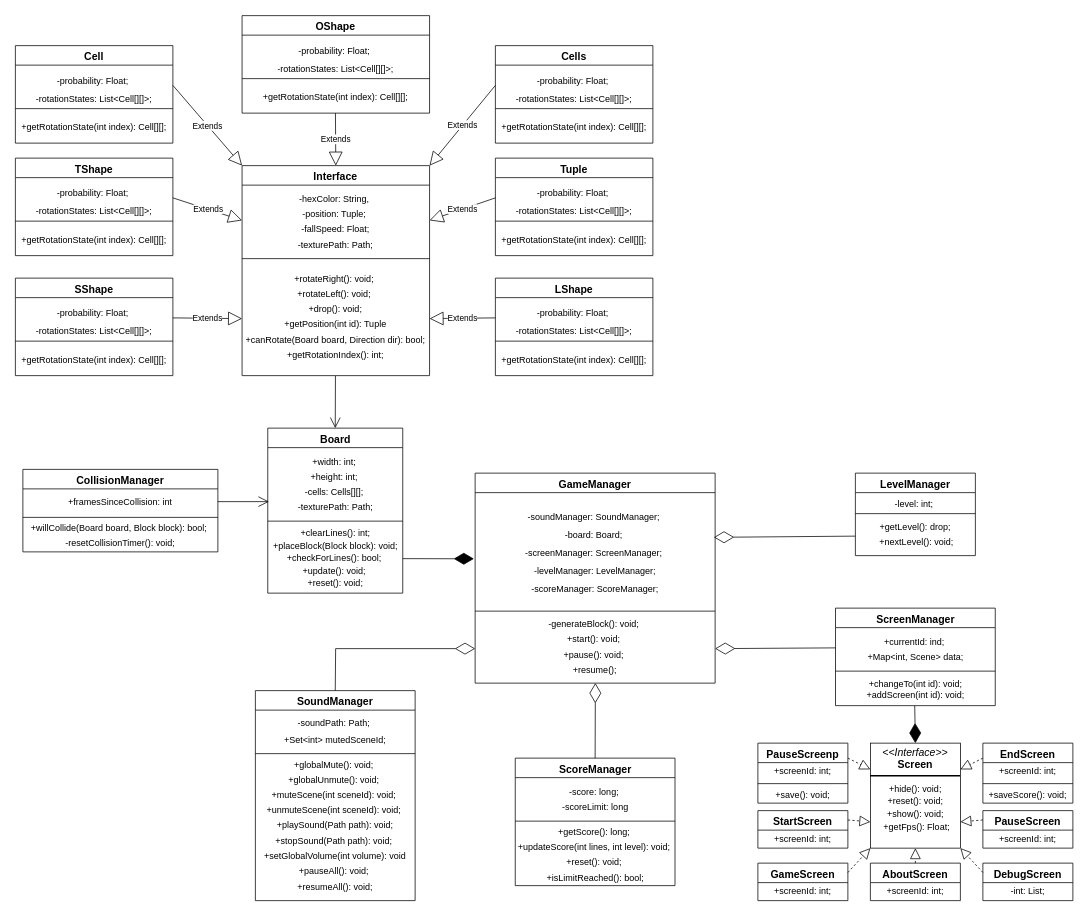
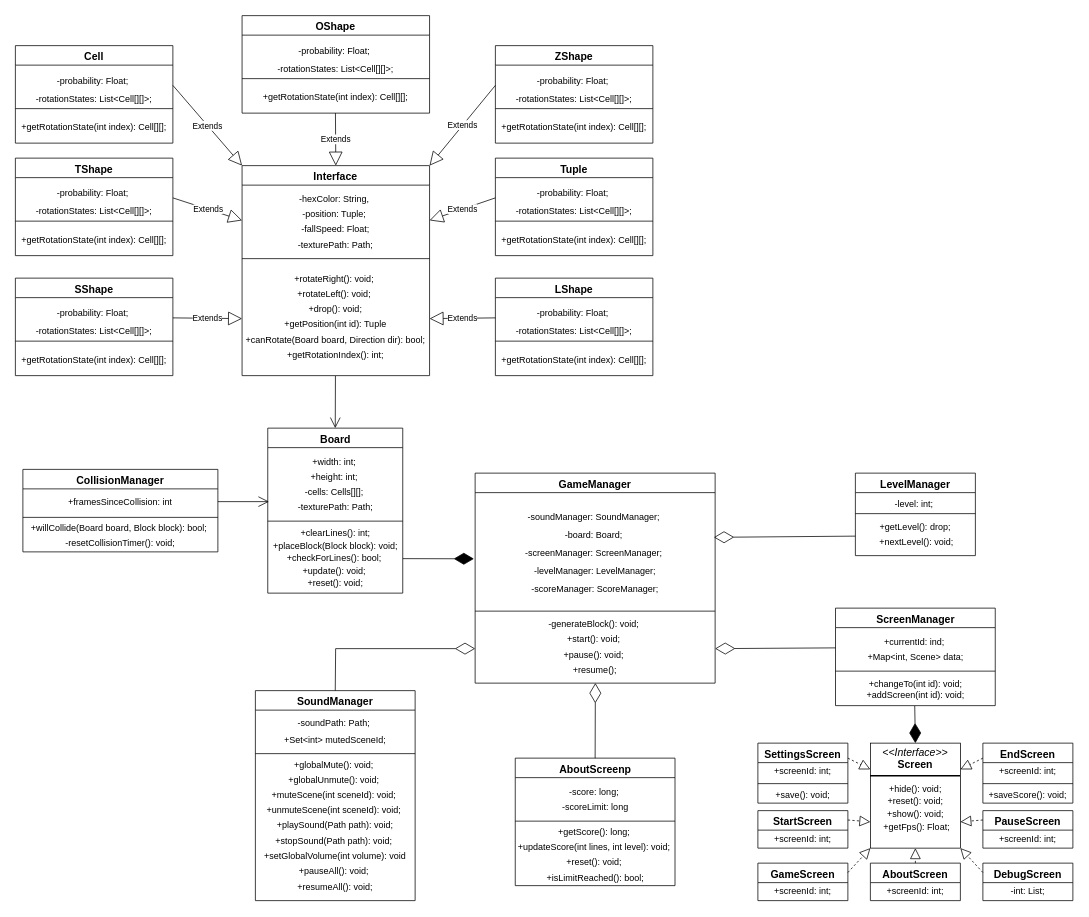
node "Cells": label "Cells" -> "ZShape"
node "PauseScreenp": label "PauseScreenp" -> "SettingsScreen"
node "ScoreManager": label "ScoreManager" -> "AboutScreenp"
